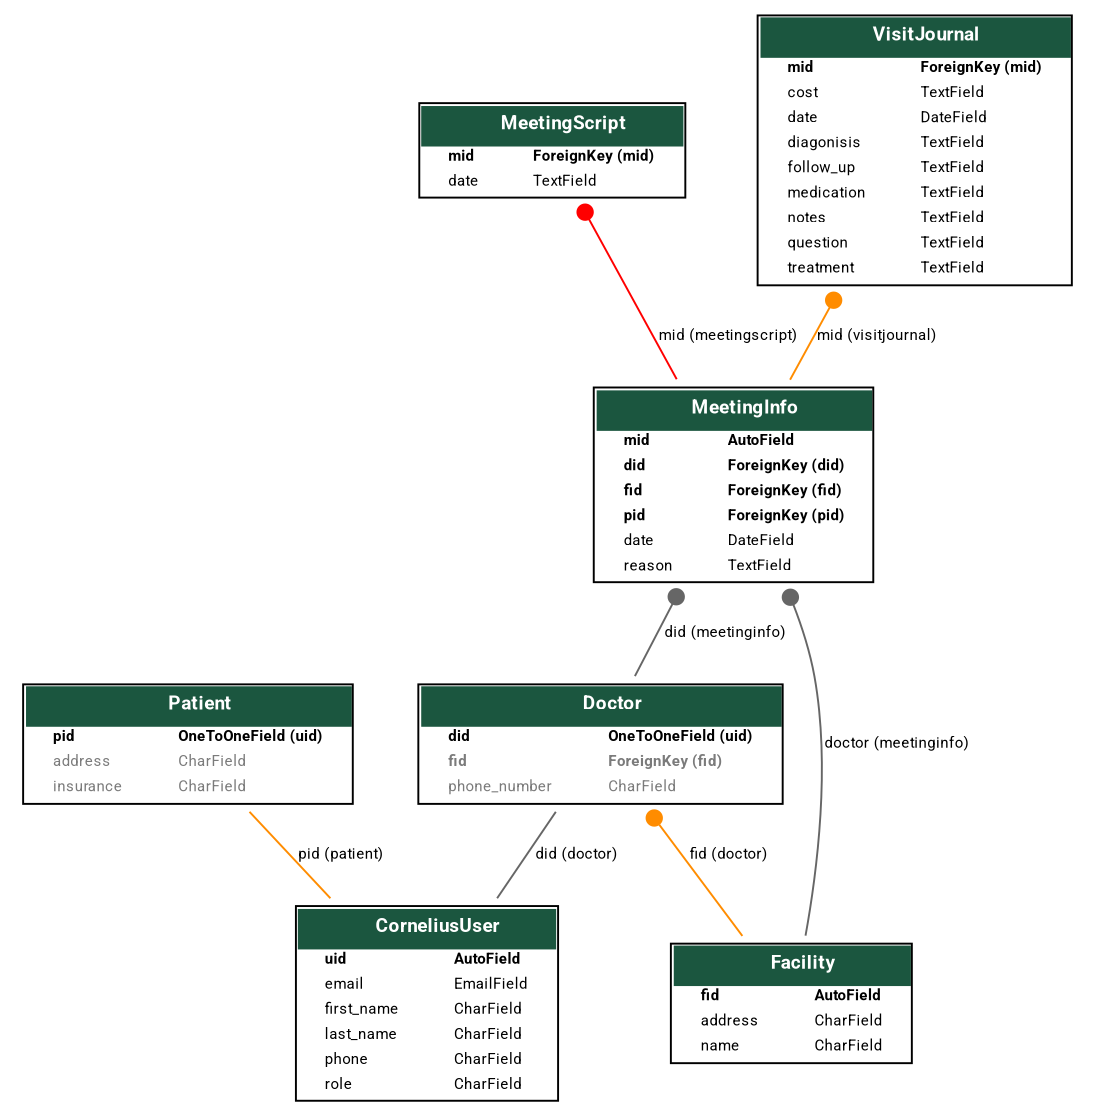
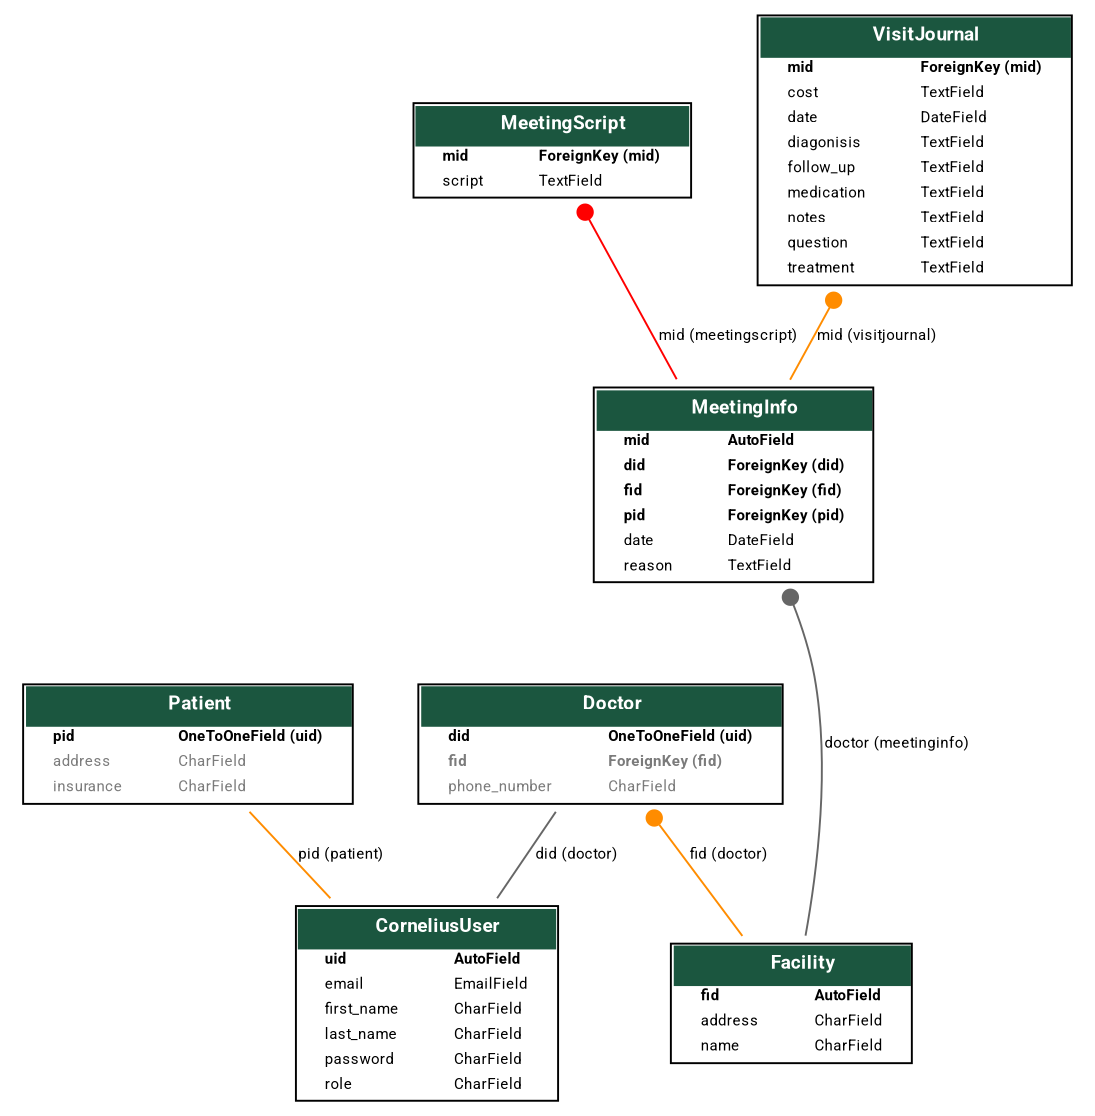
node "MeetingScript": text "date" -> "script"
edge "MeetingInfo" -- "Doctor": removed, label "did (meetinginfo)"
node "CorneliusUser": text "phone" -> "password"
